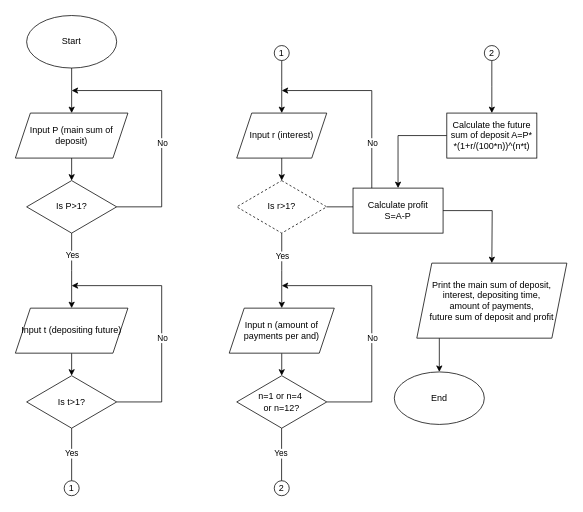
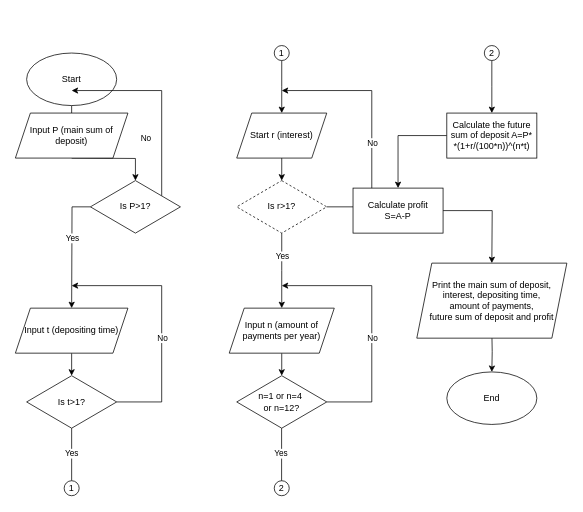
node "Start": moved (72, 42) -> (72, 79)
node "Input r (interest)": label "Input r (interest)" -> "Start r (interest)"
node "Is P>1?": moved (72, 207) -> (135, 207)
node "Input t (depositing future)": label "Input t (depositing future)" -> "Input t (depositing time)"
node "Input n (amount of payments per and)": label "Input n (amount of payments per and)" -> "Input n (amount of payments per year)"
node "End": moved (439, 398) -> (492, 398)
